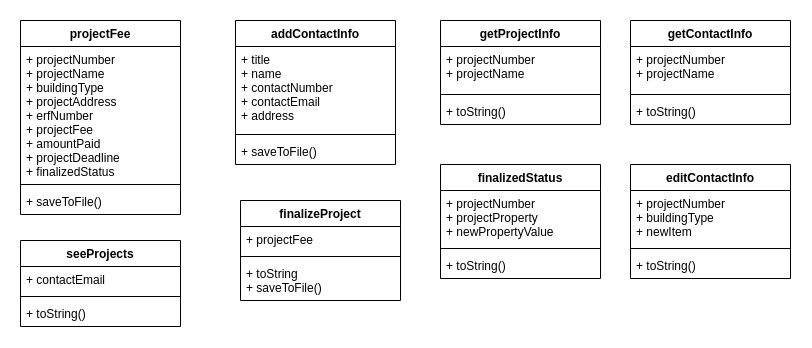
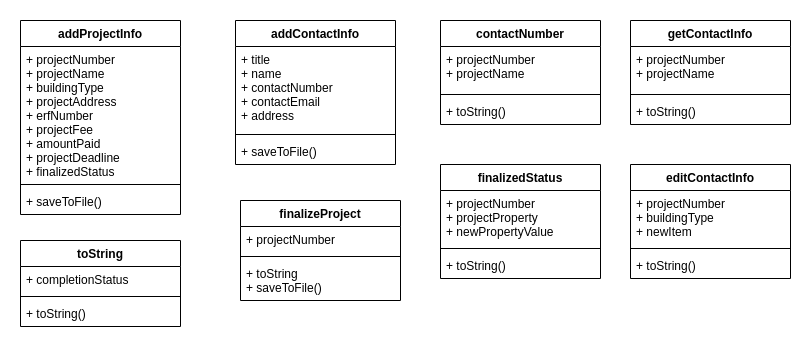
node "projectFee": label "projectFee" -> "addProjectInfo"
node "getProjectInfo": label "getProjectInfo" -> "contactNumber"
node "+ projectFee": label "+ projectFee" -> "+ projectNumber"
node "seeProjects": label "seeProjects" -> "toString"
node "+ contactEmail": label "+ contactEmail" -> "+ completionStatus"
